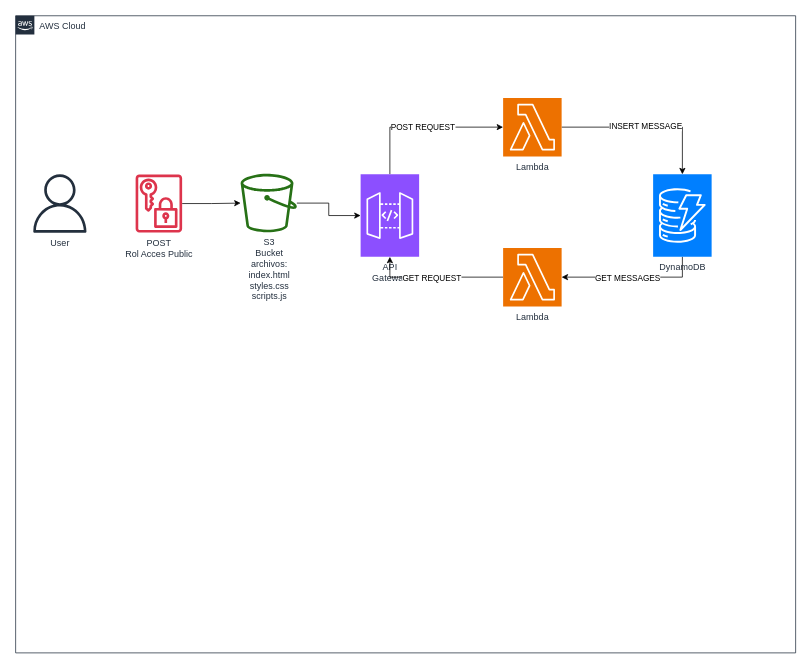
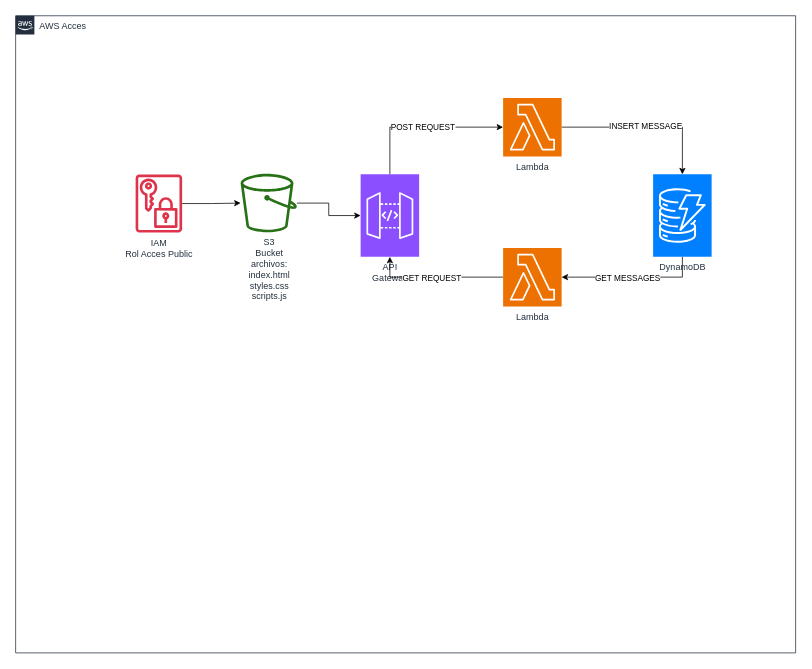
node "AWS Cloud": label "AWS Cloud" -> "AWS Acces"
node "User": removed
node "POST Rol Acces Public": label "POST Rol Acces Public" -> "IAM Rol Acces Public"
